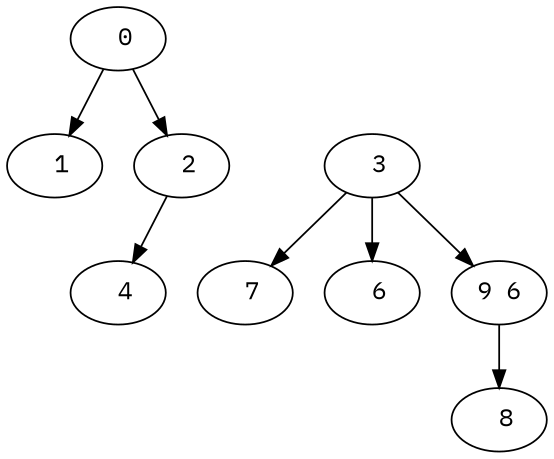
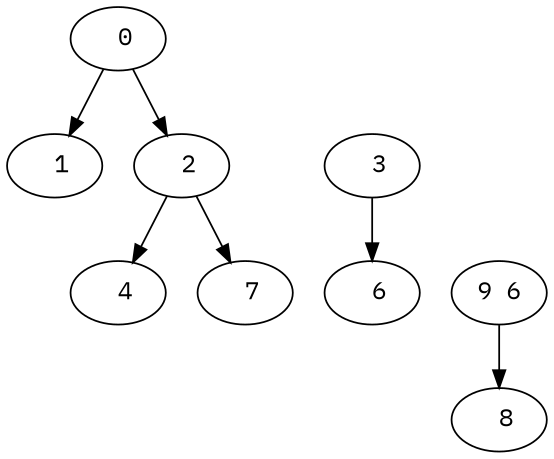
edge "3" -> "7": now "2" -> "7"
edge "3" -> "9 6": removed
